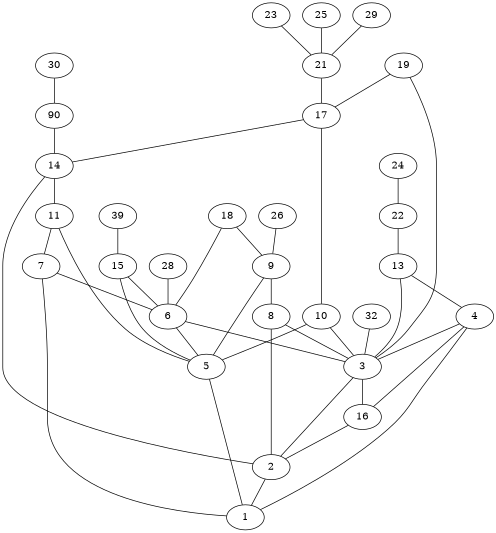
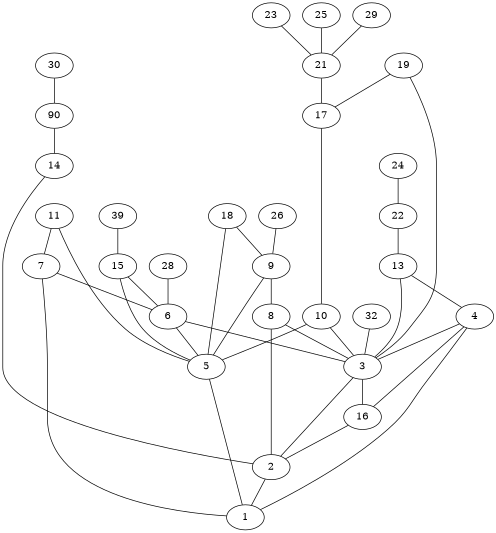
edge "17" -- "14": removed
edge "14" -- "11": removed
edge "18" -- "6": now "18" -- "5"
